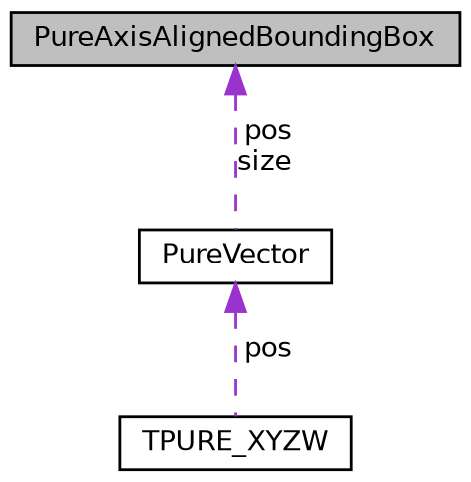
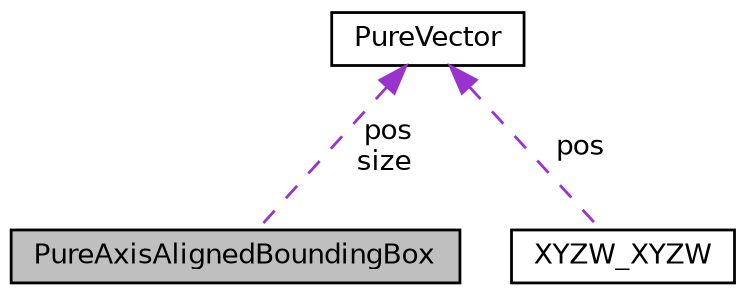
edge "PureVector" -> "PureAxisAlignedBoundingBox": reversed
node "TPURE_XYZW": label "TPURE_XYZW" -> "XYZW_XYZW"
